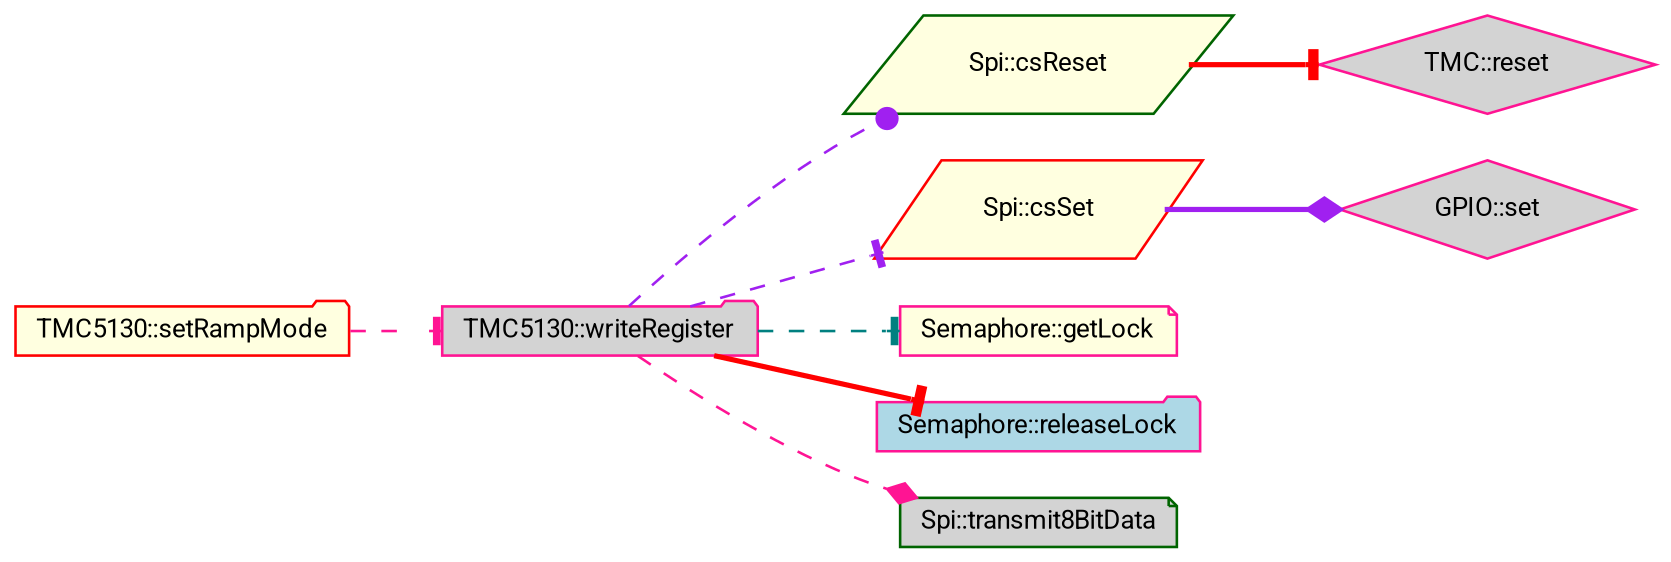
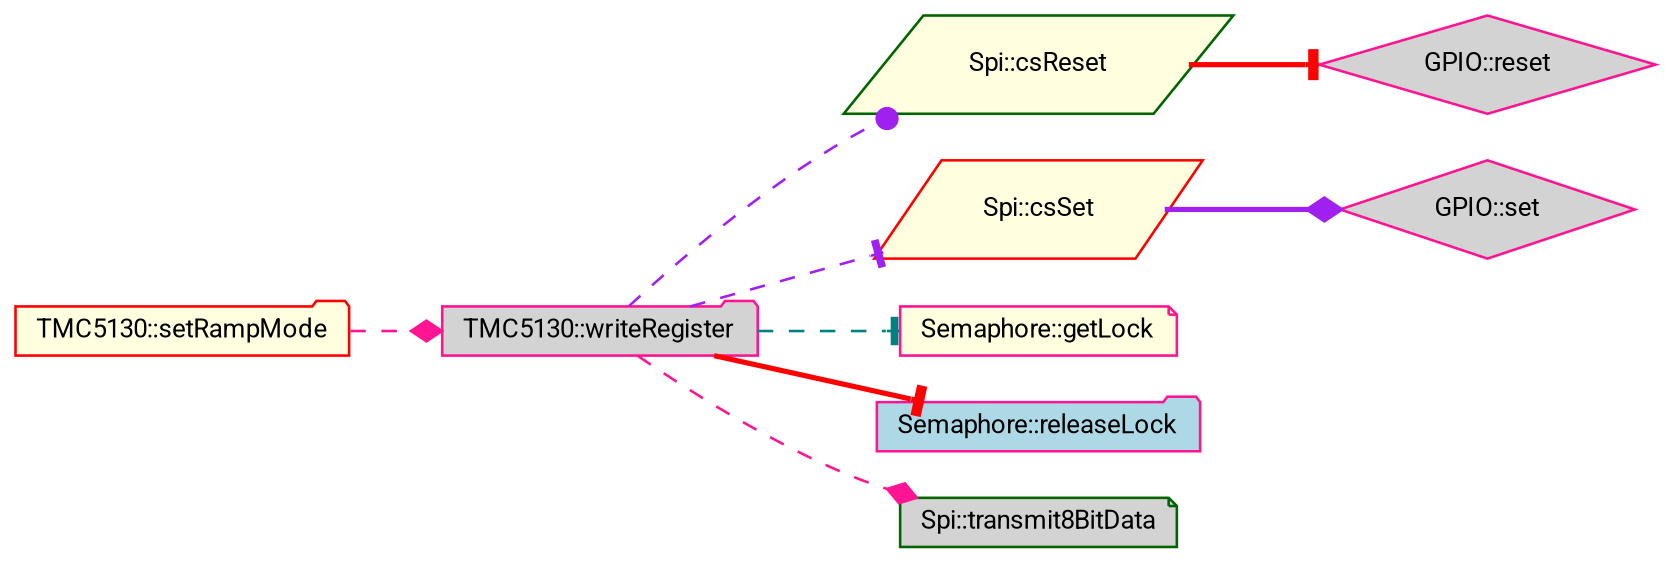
node "TMC::reset": label "TMC::reset" -> "GPIO::reset"
edge "TMC5130::setRampMode" -> "TMC5130::writeRegister": arrowhead tee -> diamond
